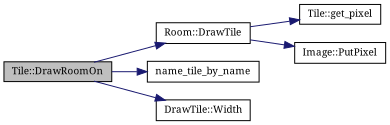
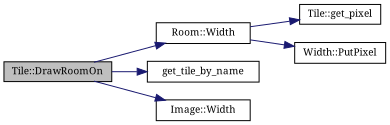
node "Room::DrawTile": label "Room::DrawTile" -> "Room::Width"
node "Image::PutPixel": label "Image::PutPixel" -> "Width::PutPixel"
node "name_tile_by_name": label "name_tile_by_name" -> "get_tile_by_name"
node "DrawTile::Width": label "DrawTile::Width" -> "Image::Width"
